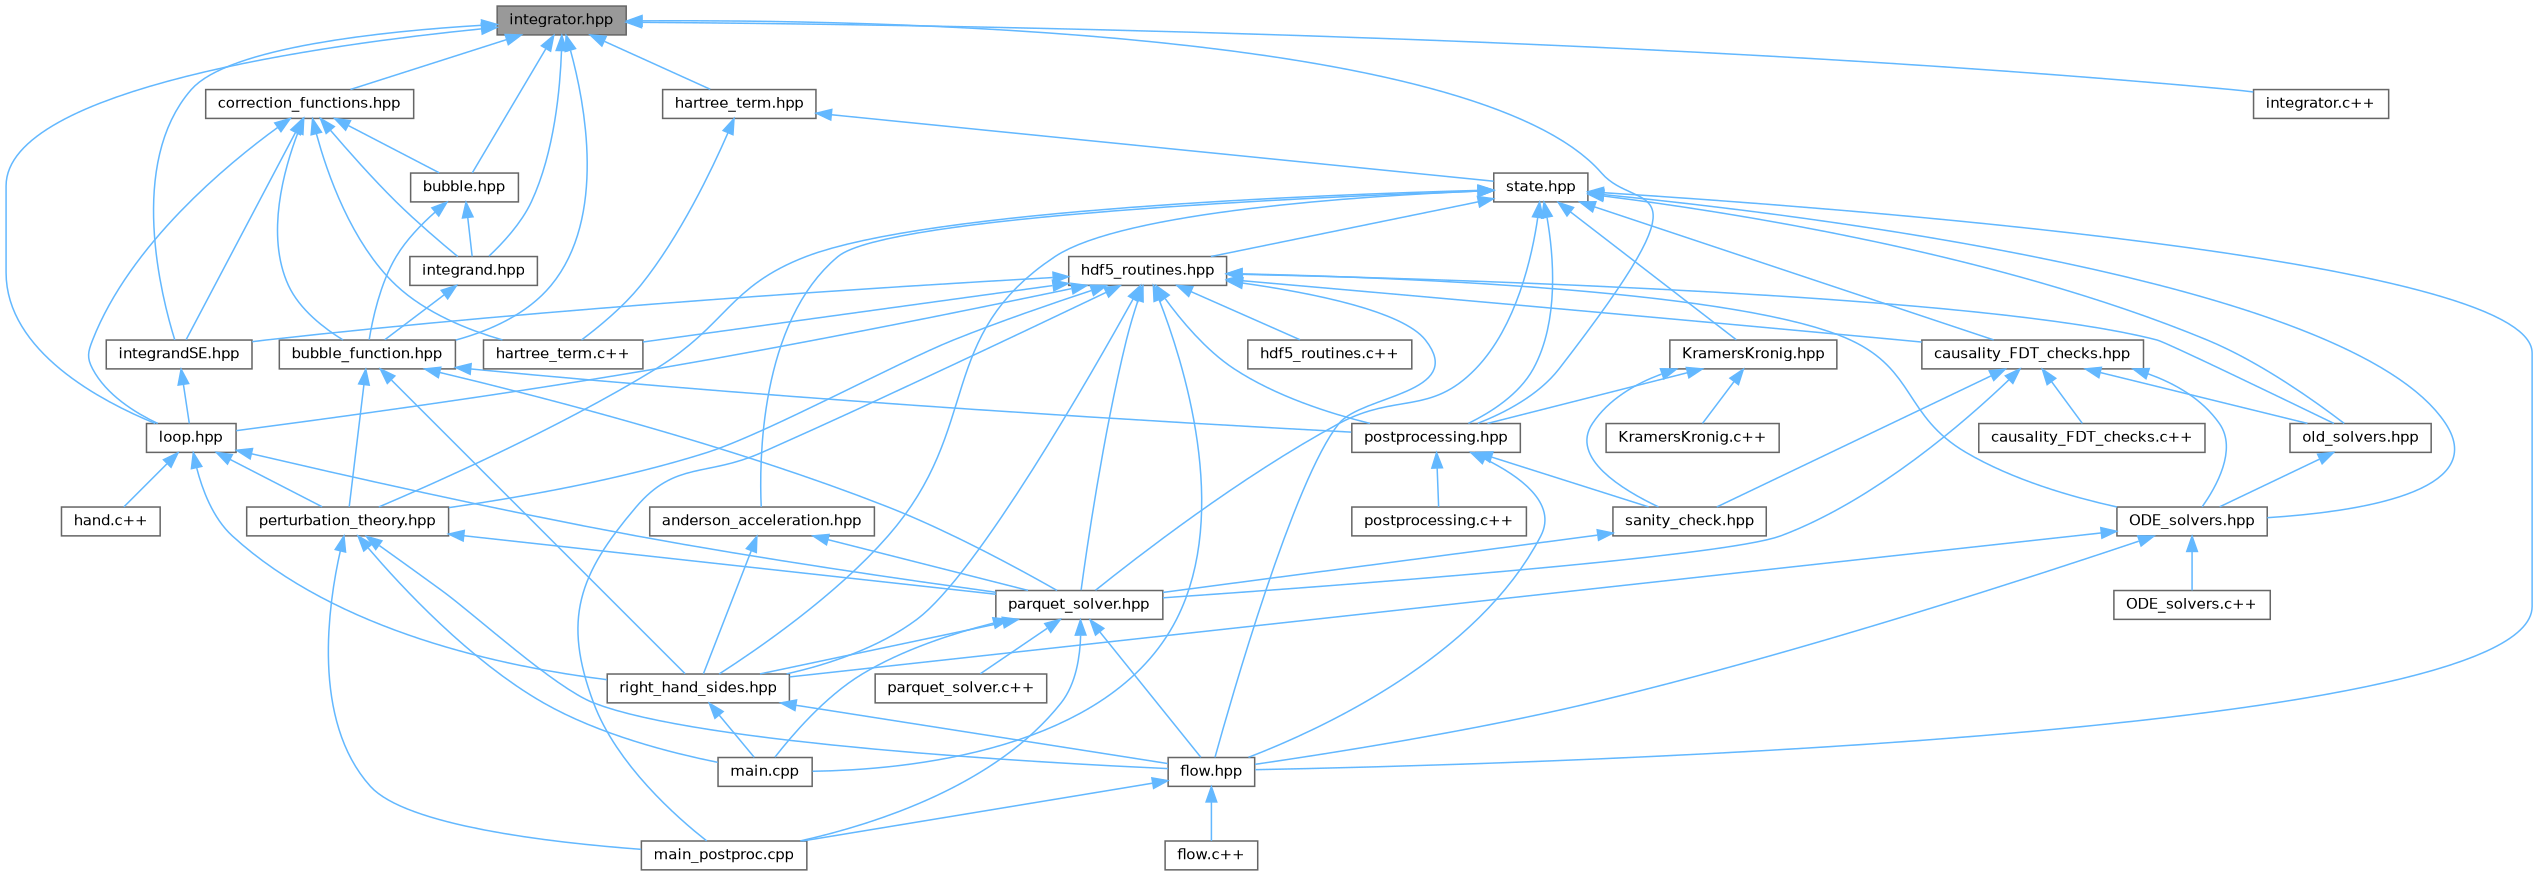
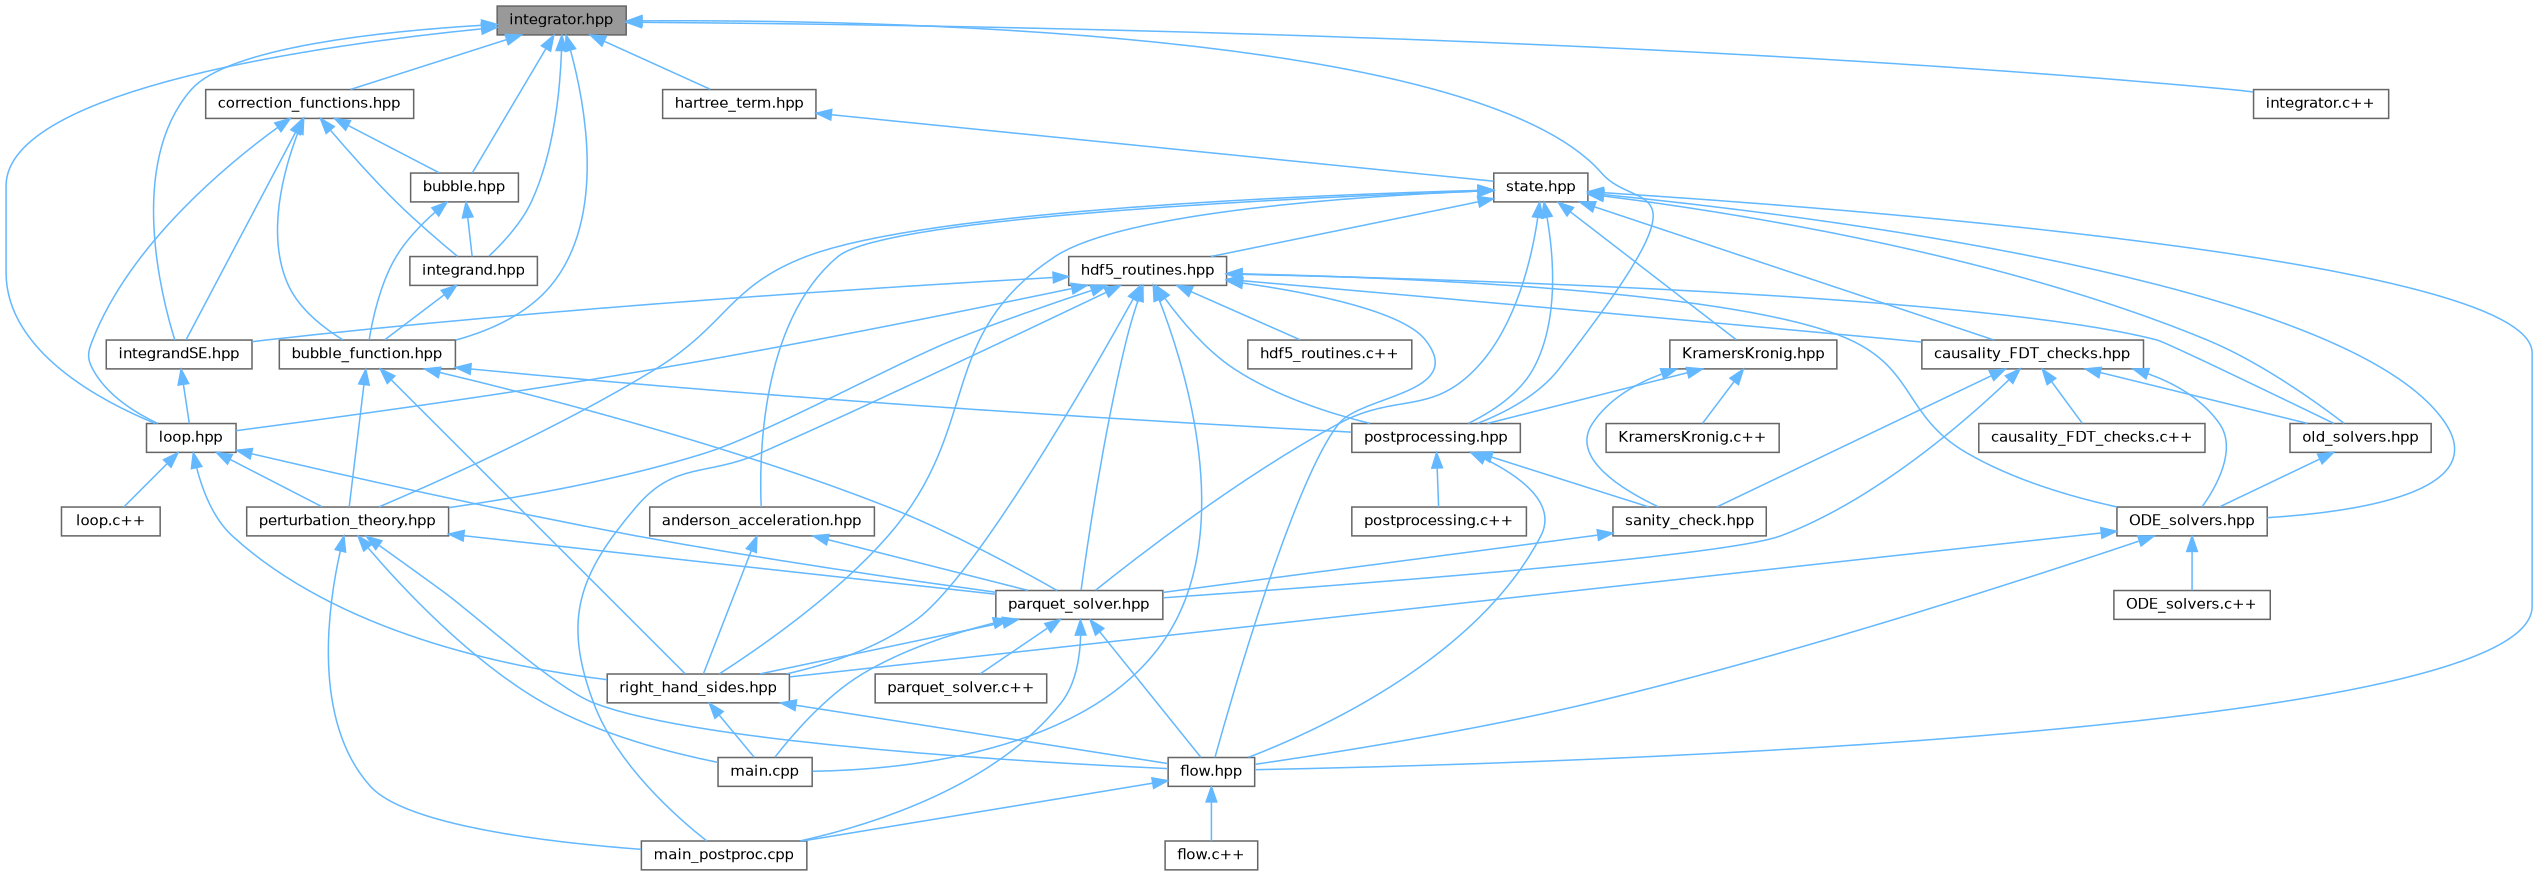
node "hartree_term.c++": removed
node "hand.c++": label "hand.c++" -> "loop.c++"
